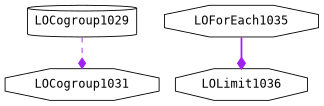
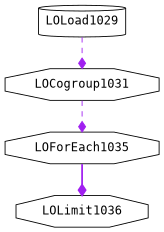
node "LOCogroup1029": label "LOCogroup1029" -> "LOLoad1029"
edge "LOCogroup1031" -> "LOForEach1035": added
